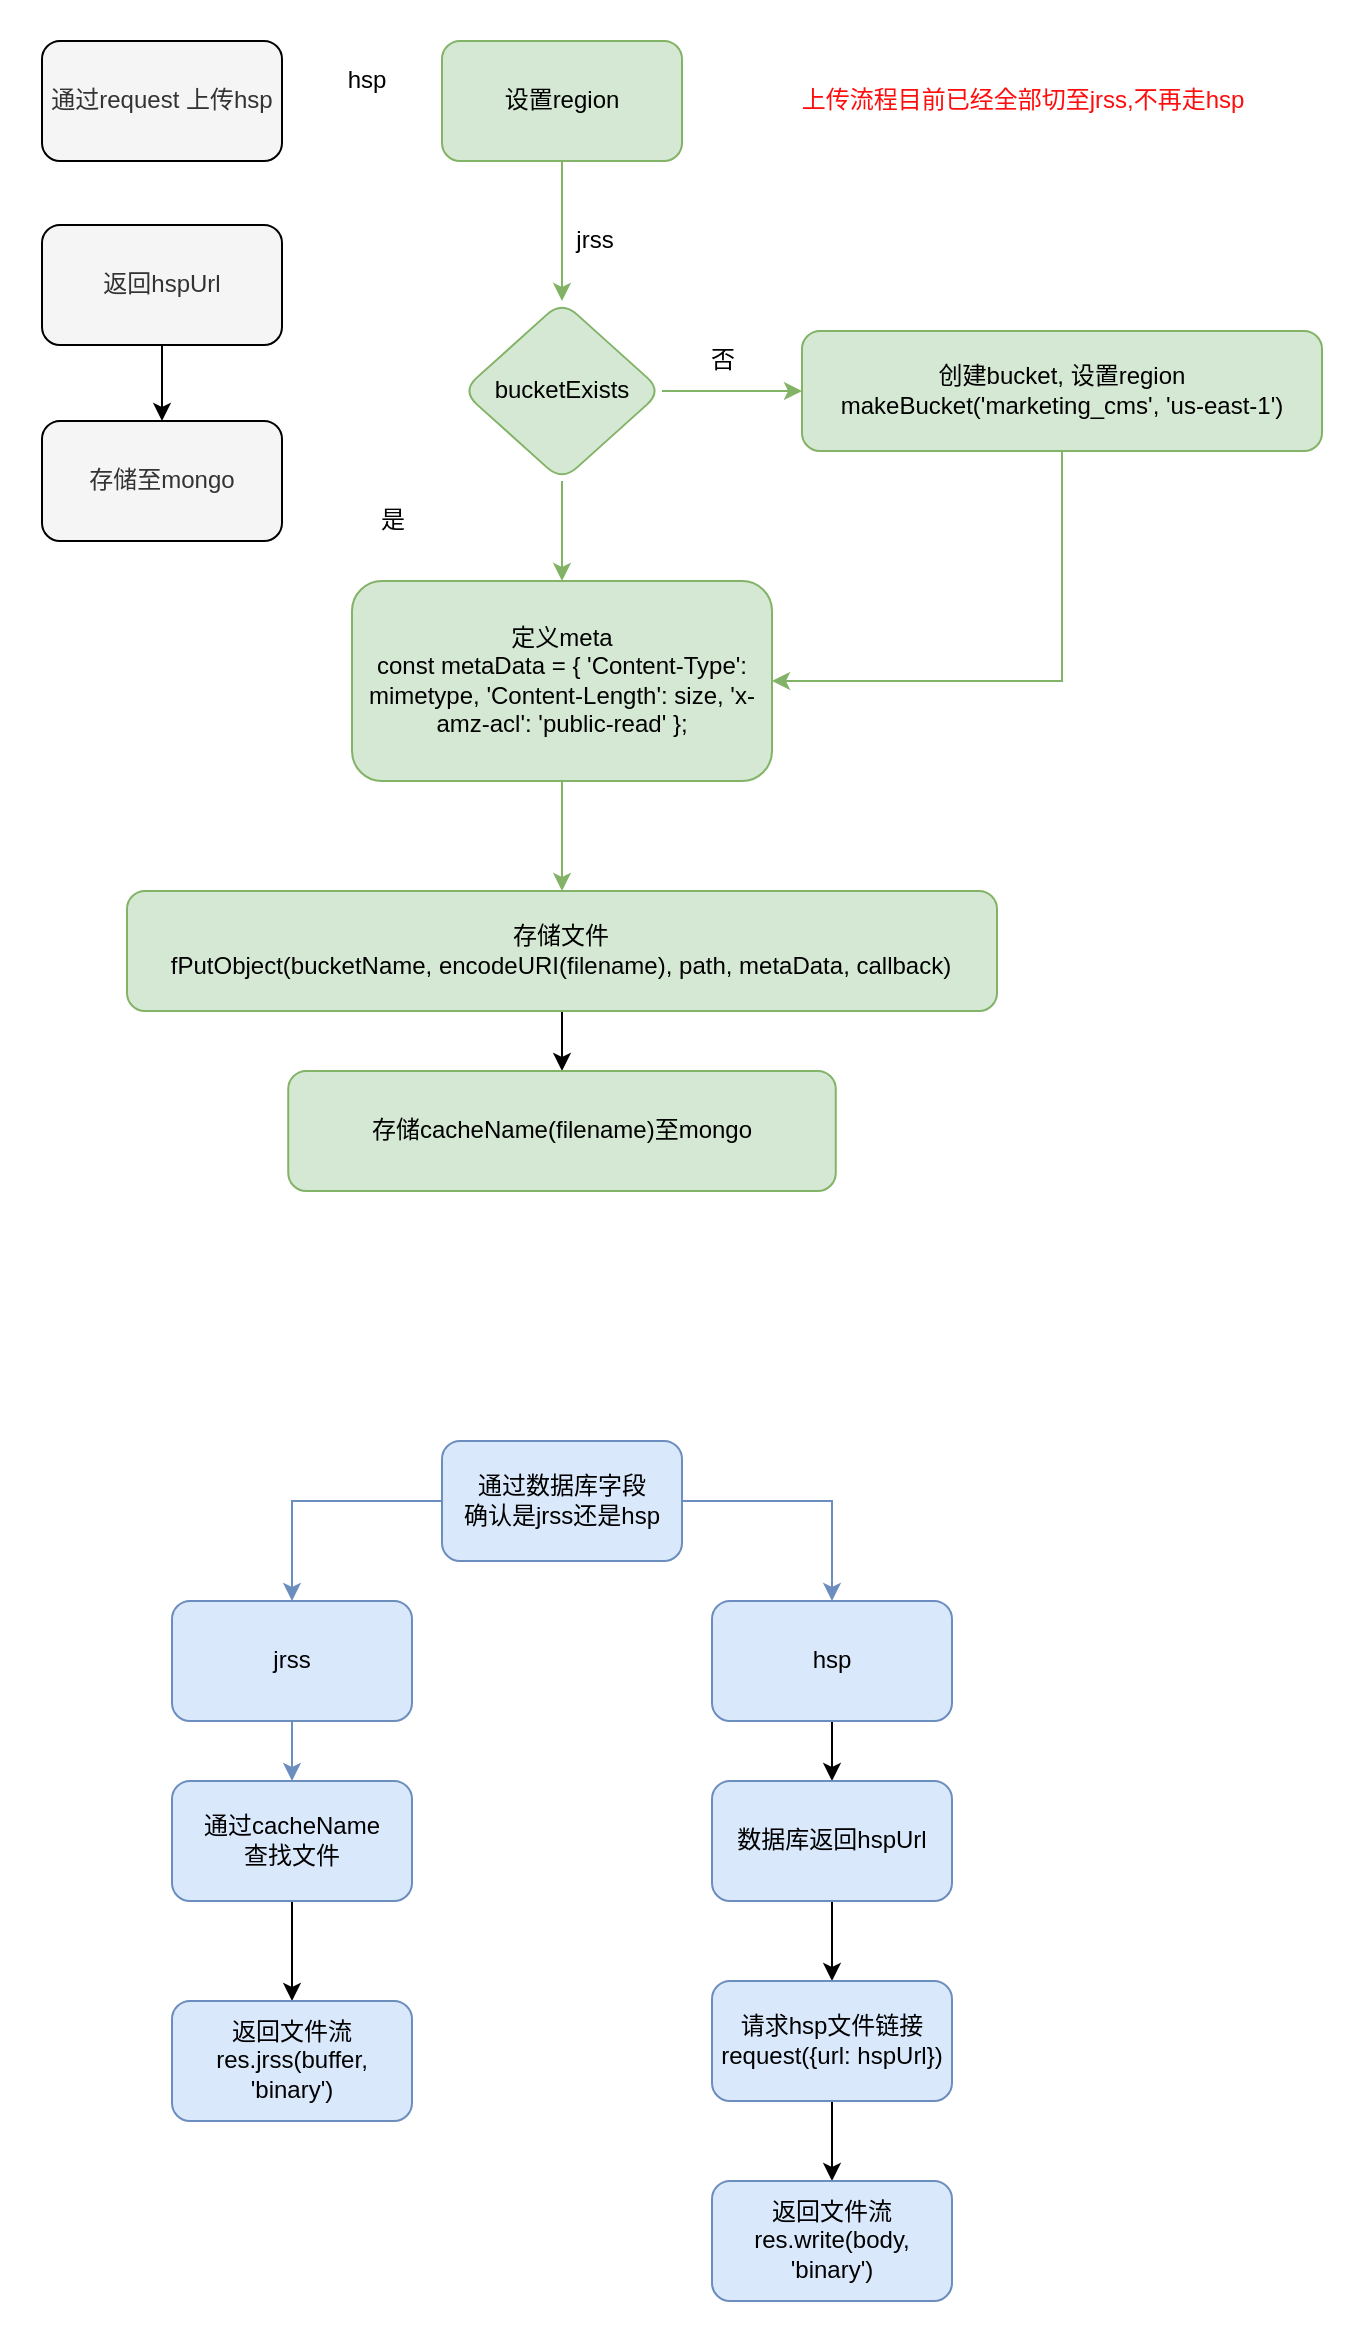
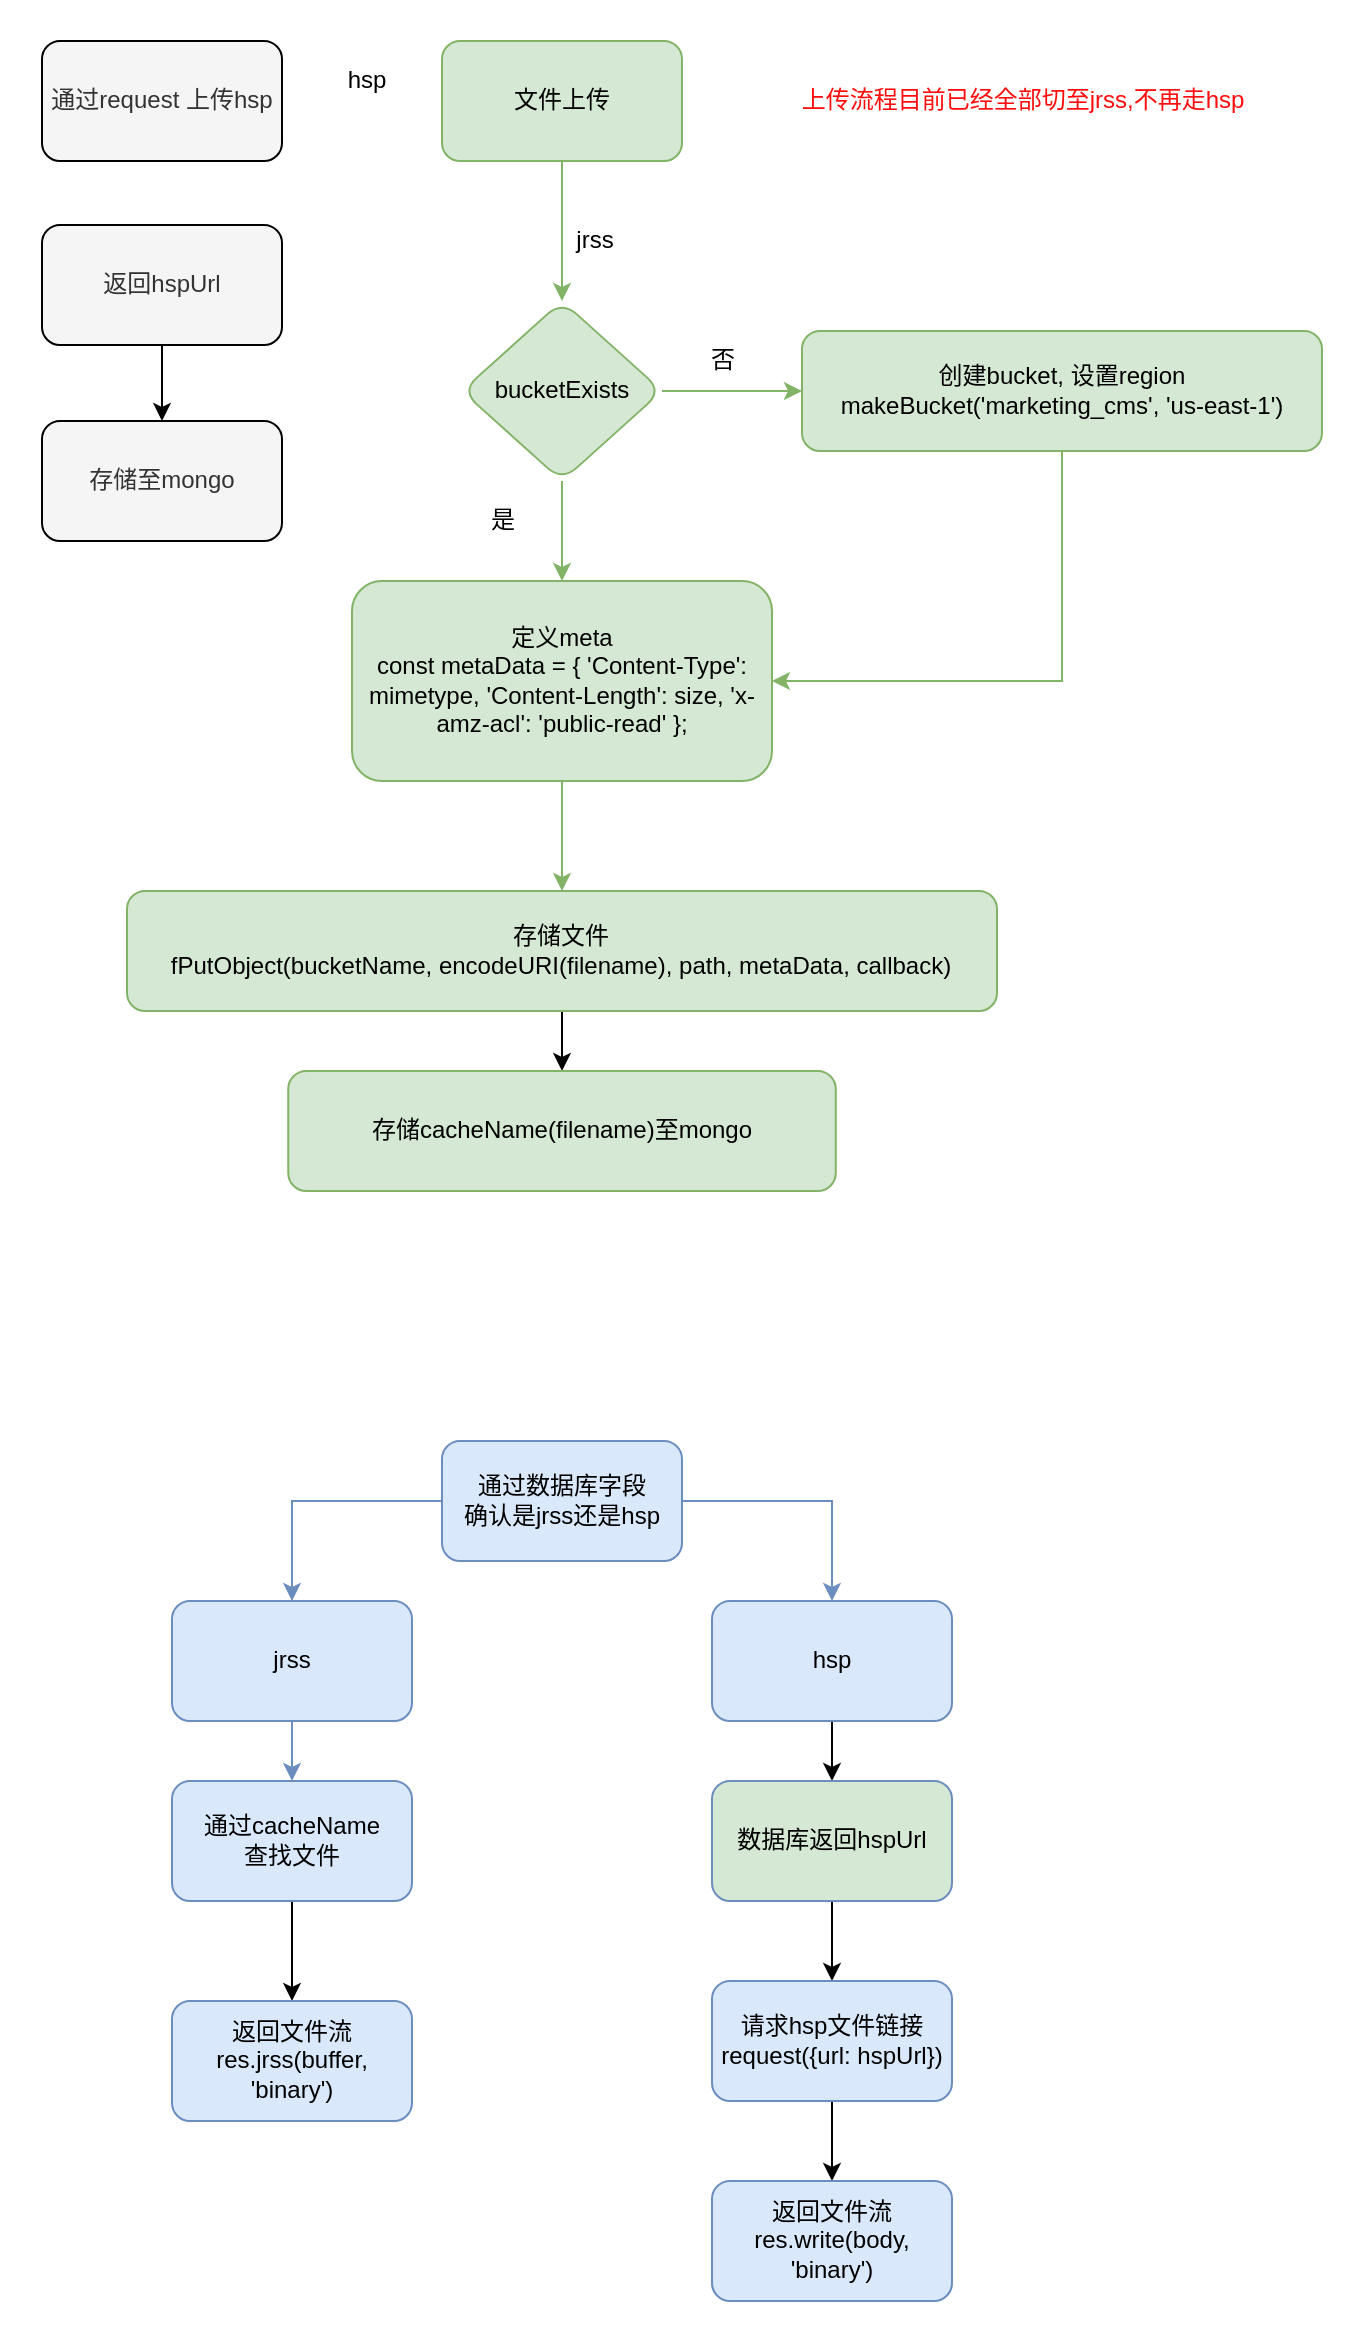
node "设置region": label "设置region" -> "文件上传"
node "是": moved (392, 521) -> (502, 521)
node "数据库返回hspUrl": fillcolor #dae8fc -> #d5e8d4
